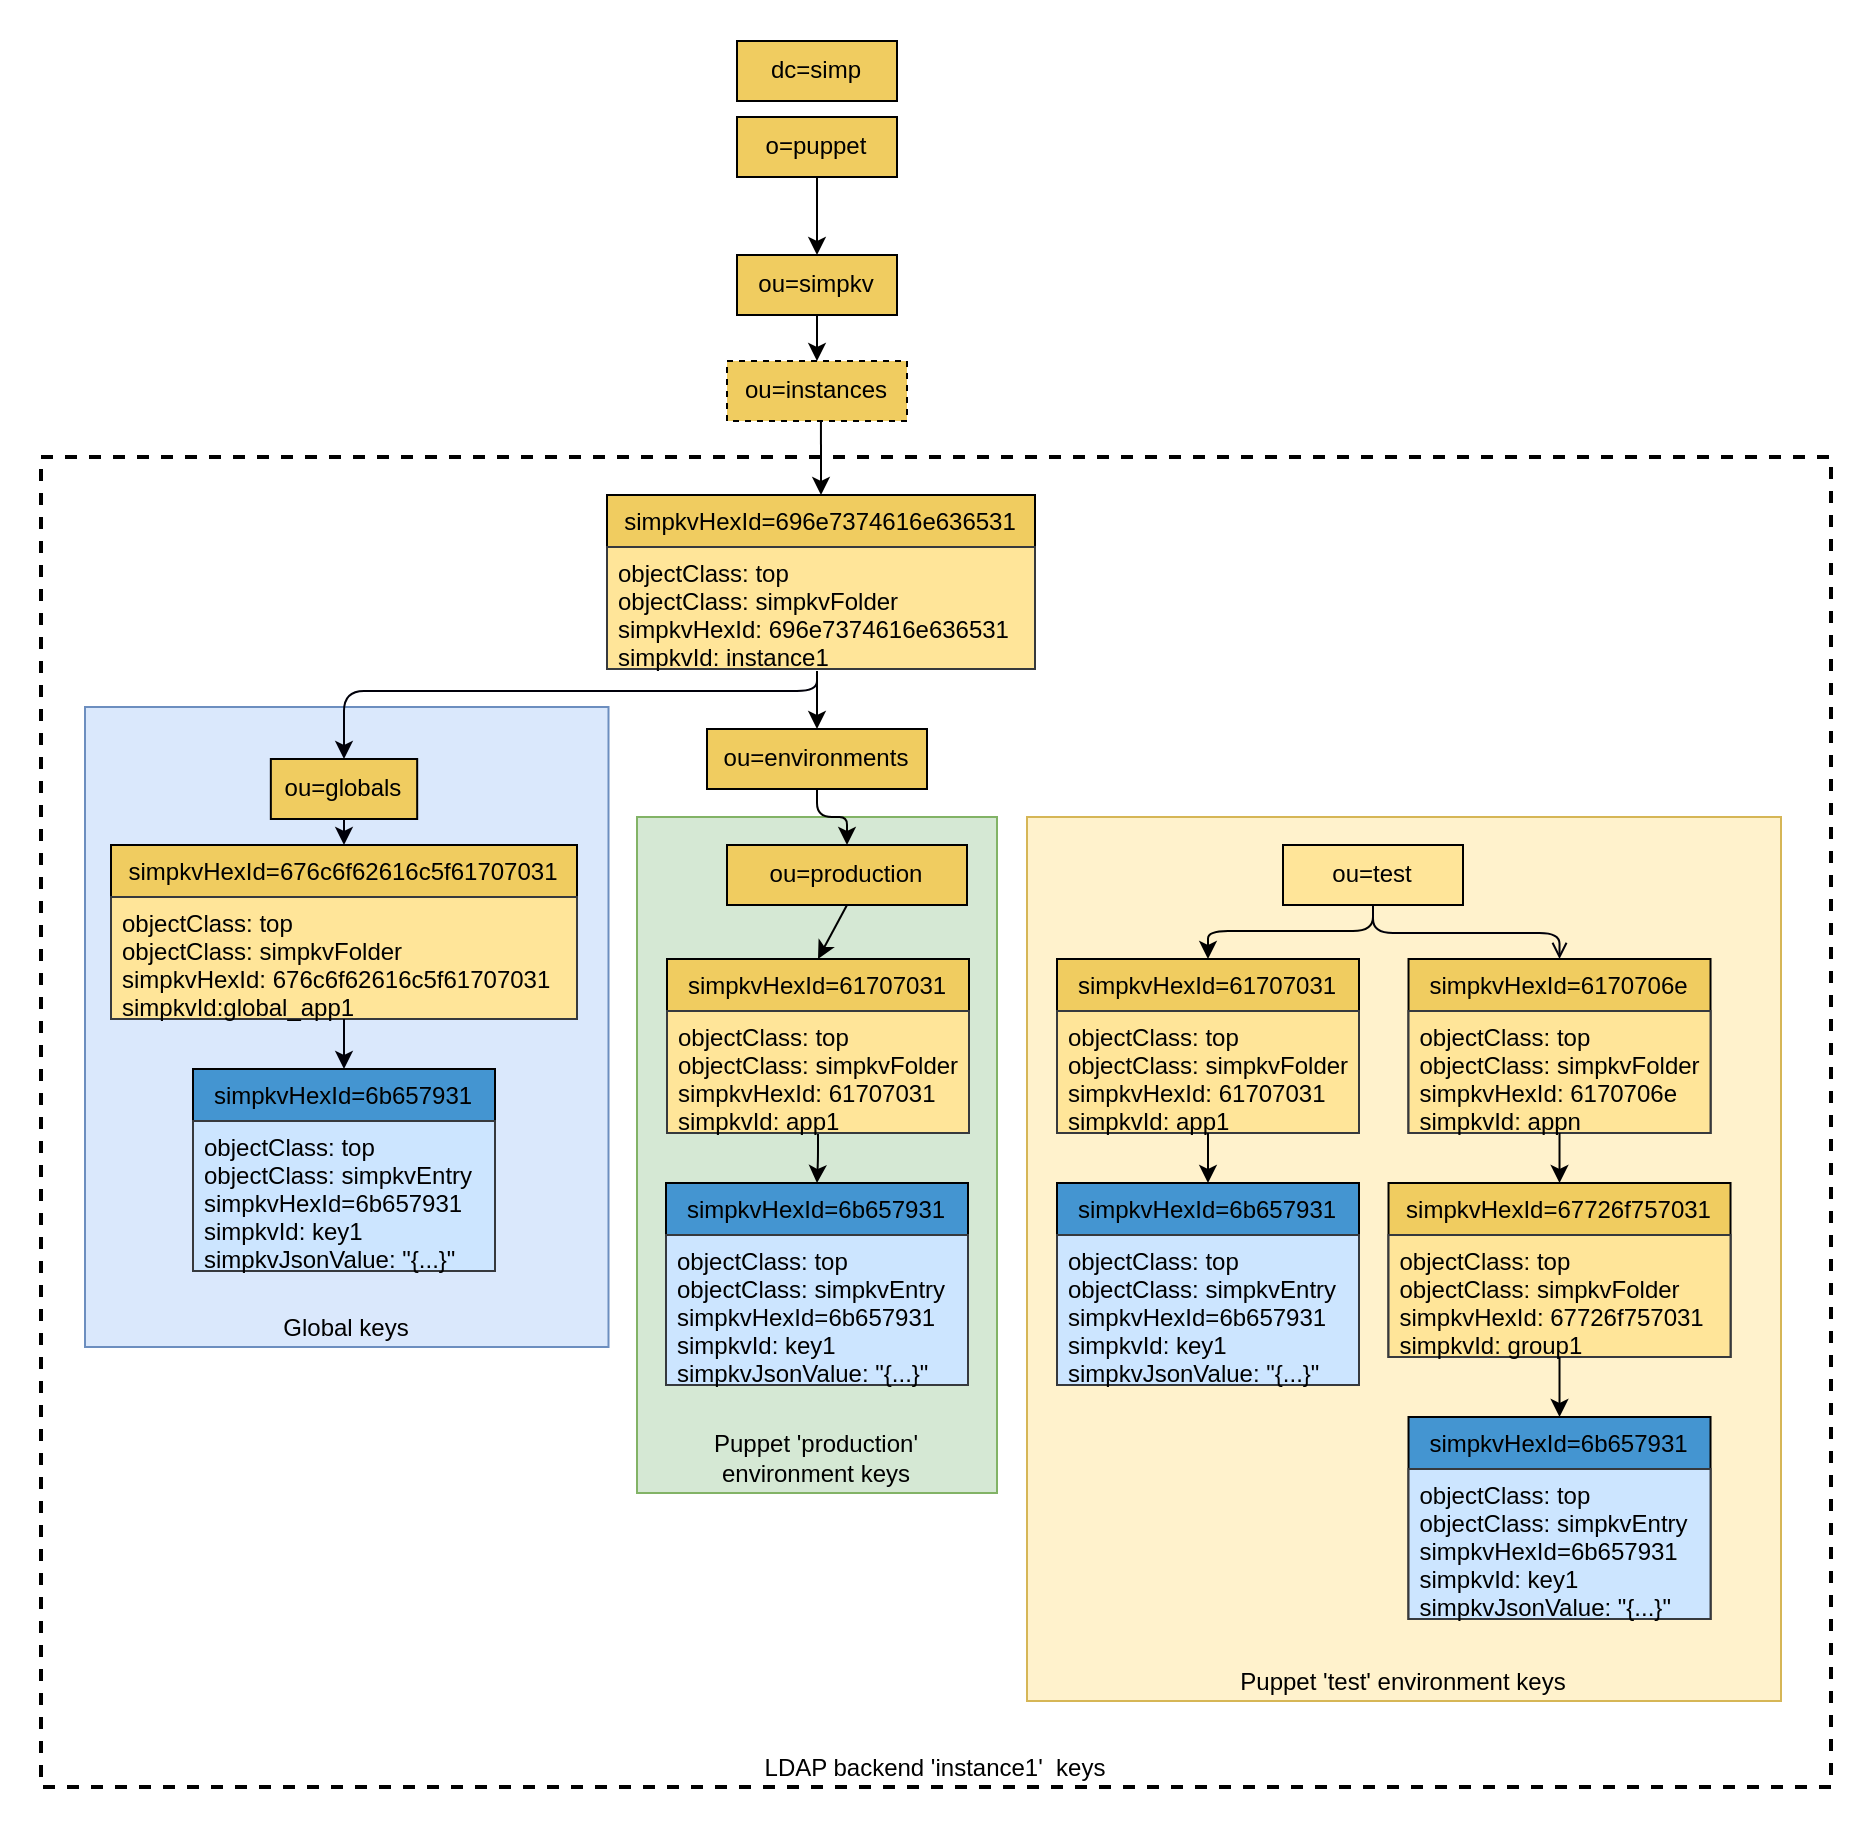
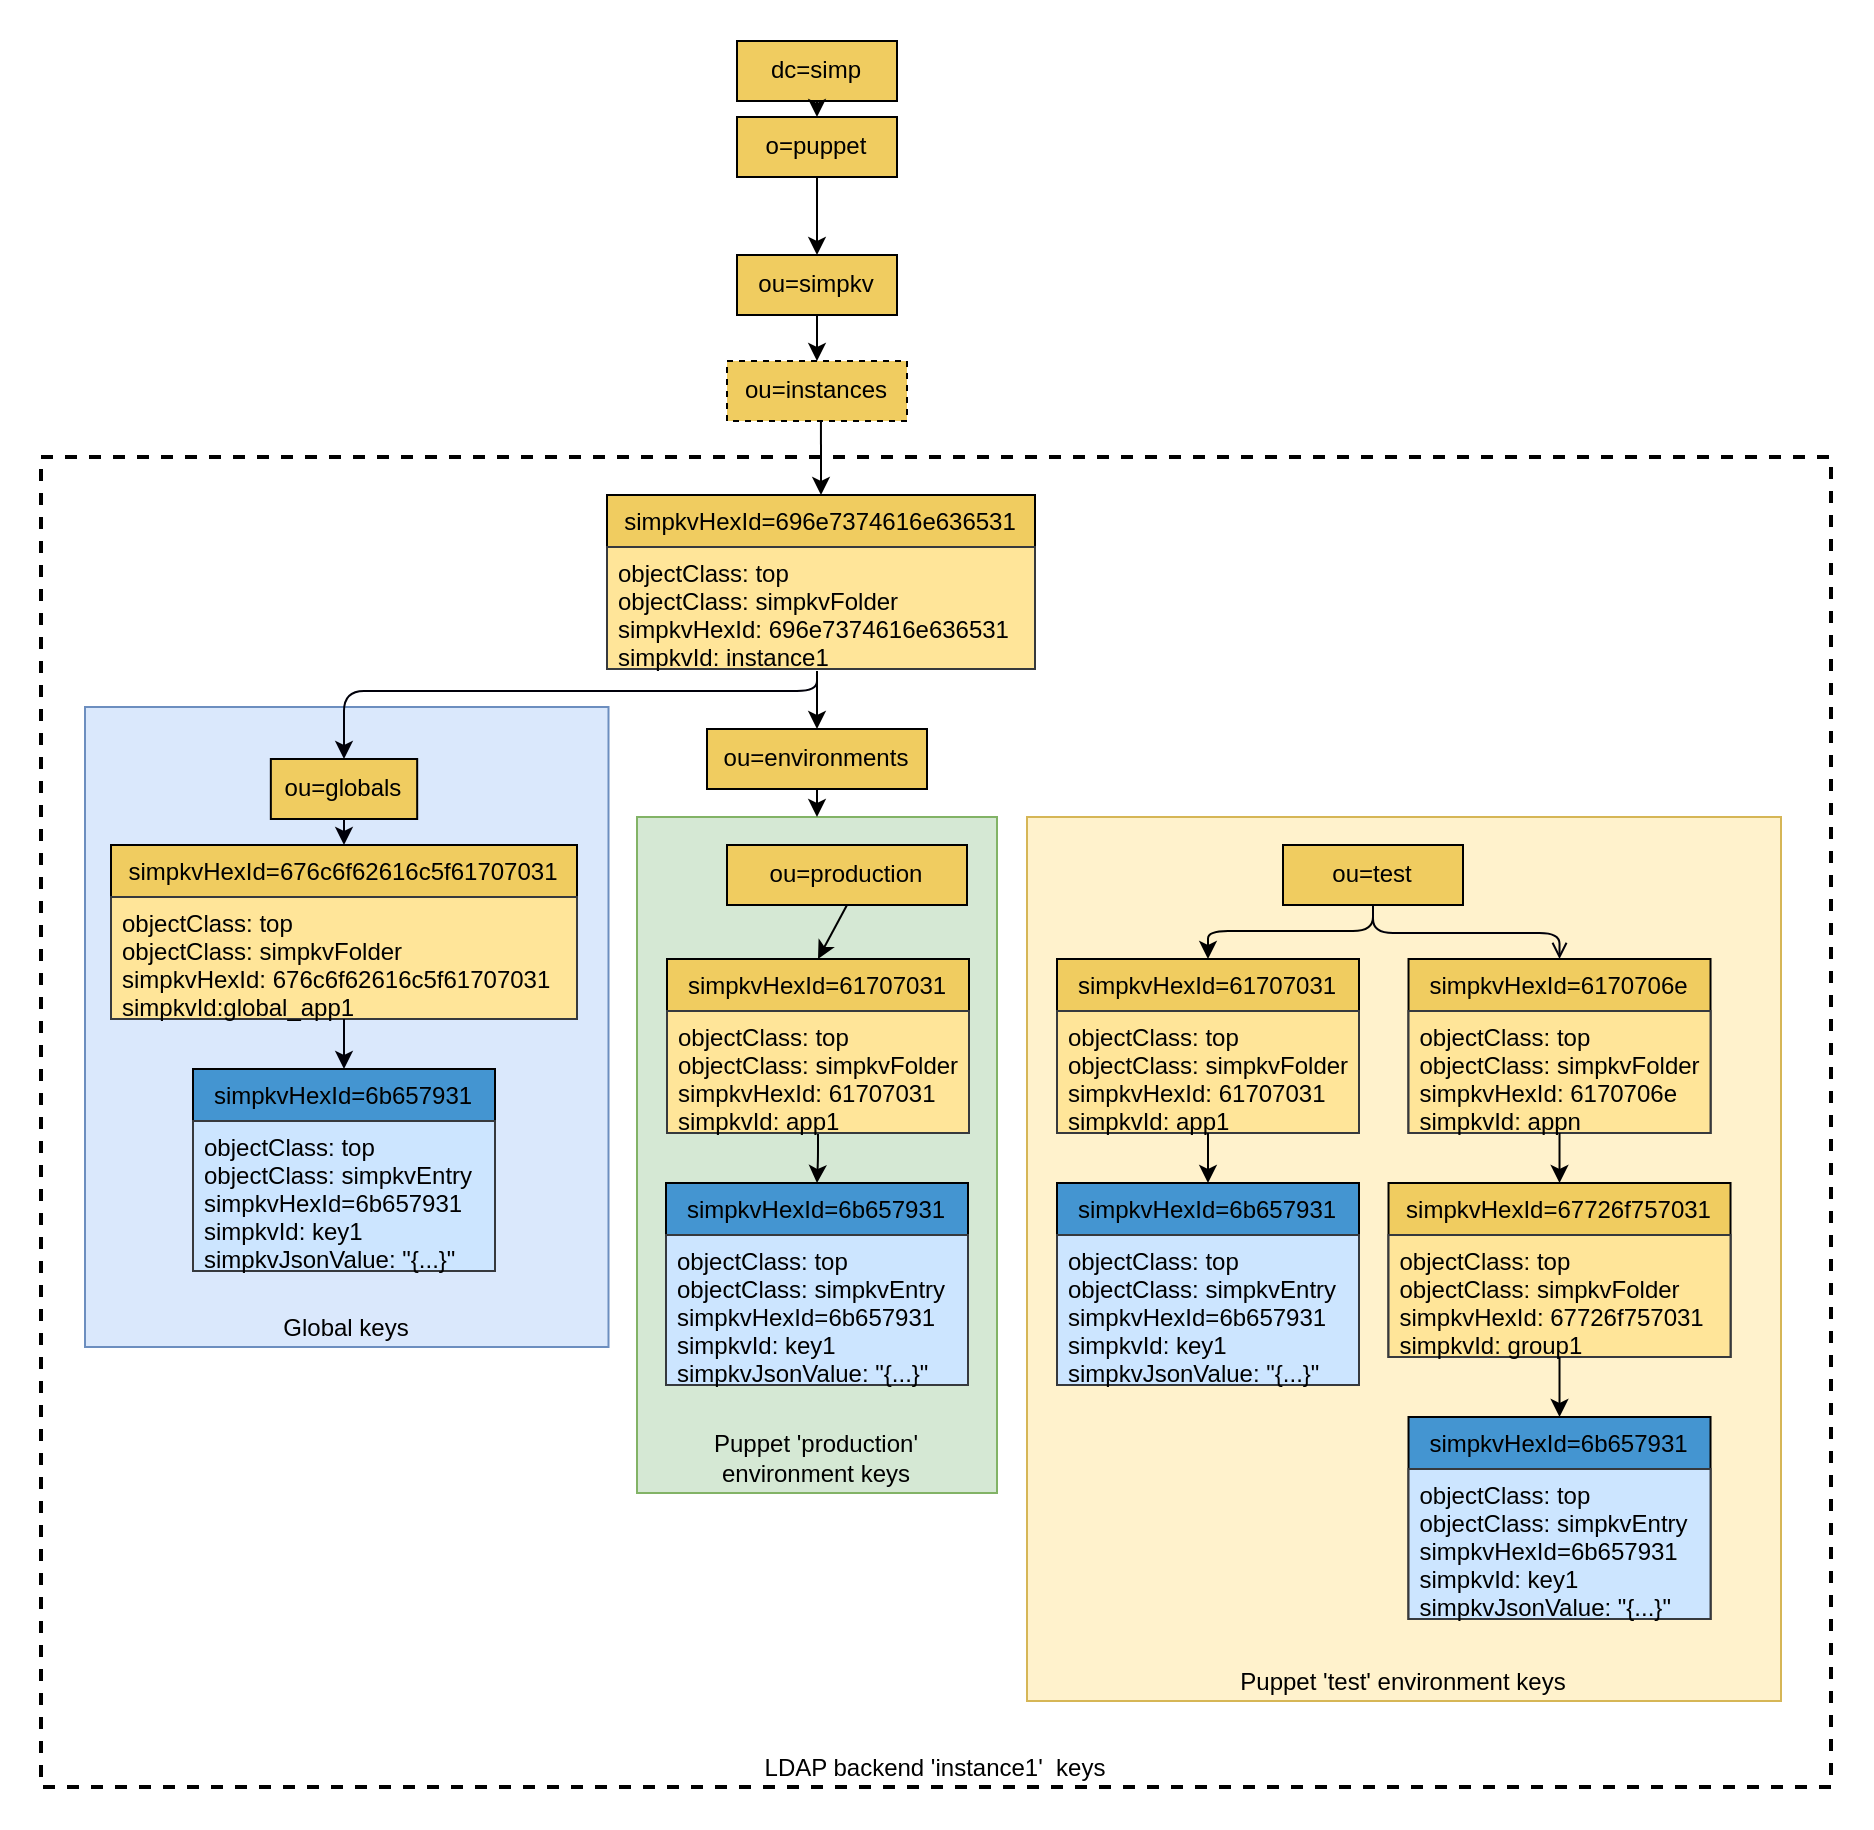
edge "dc=simp" -> "o=puppet": added
edge "ou=environments" -> "ou=production": now "ou=environments" -> "Puppet 'production' environment keys"
node "ou=test": fillcolor #ffe599 -> #f0cc60
